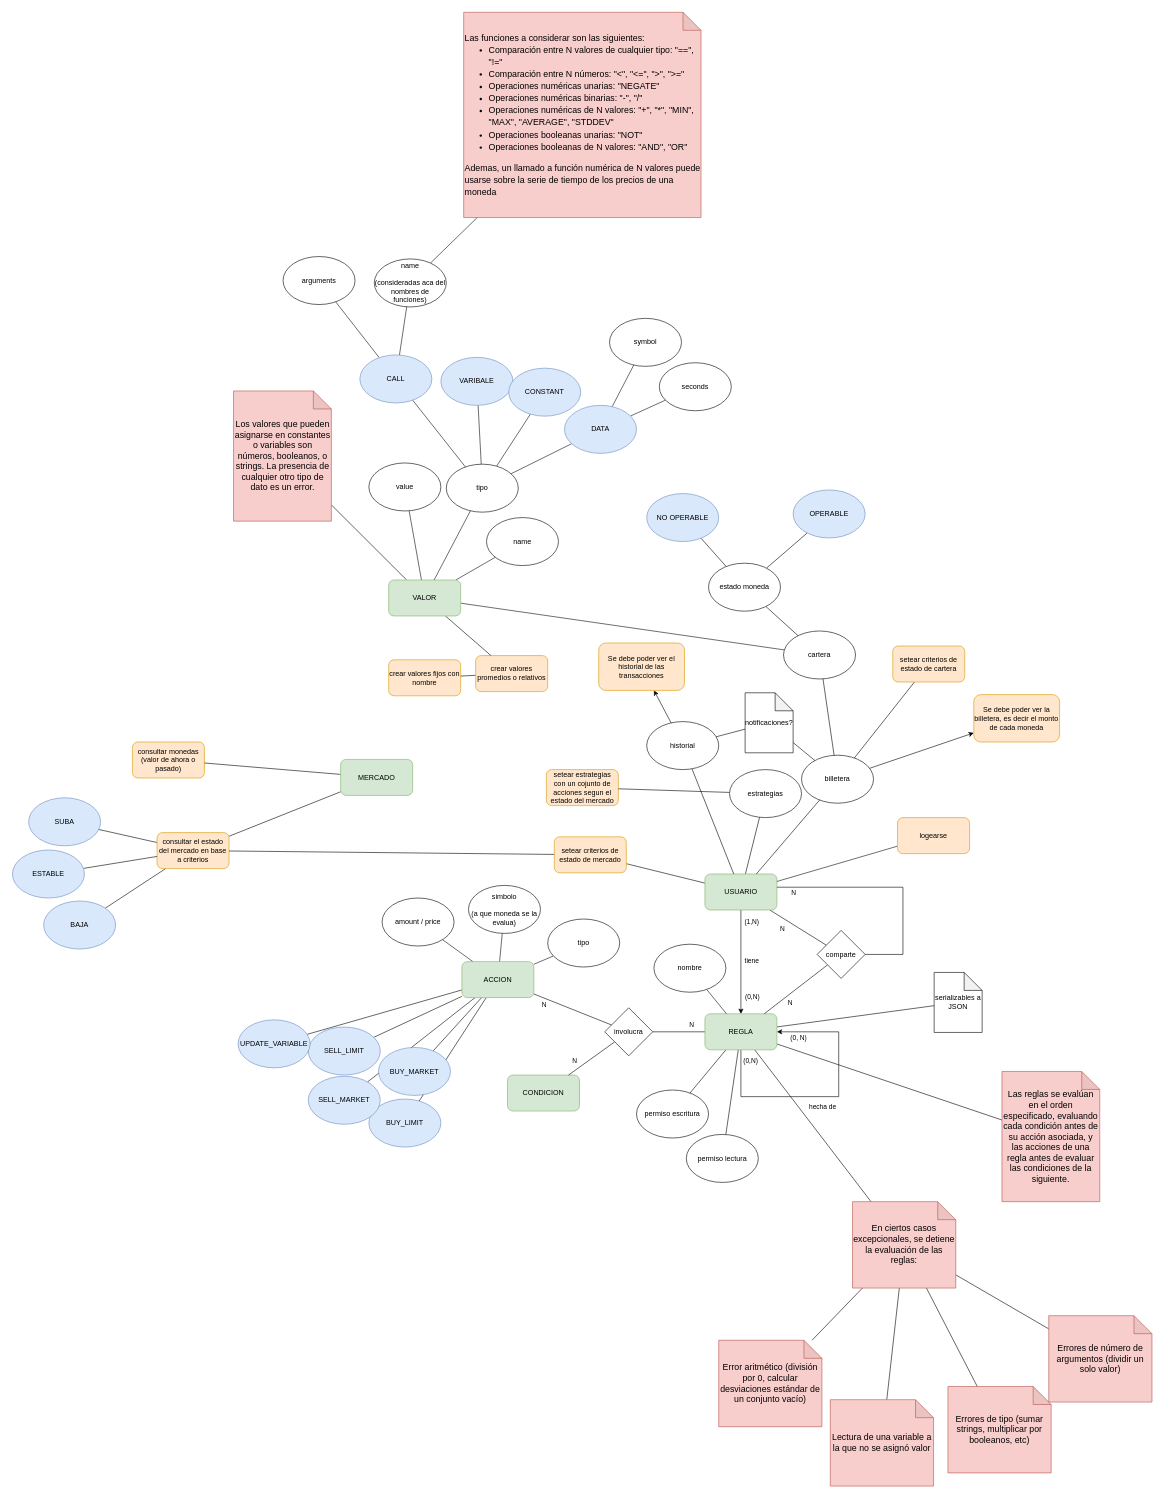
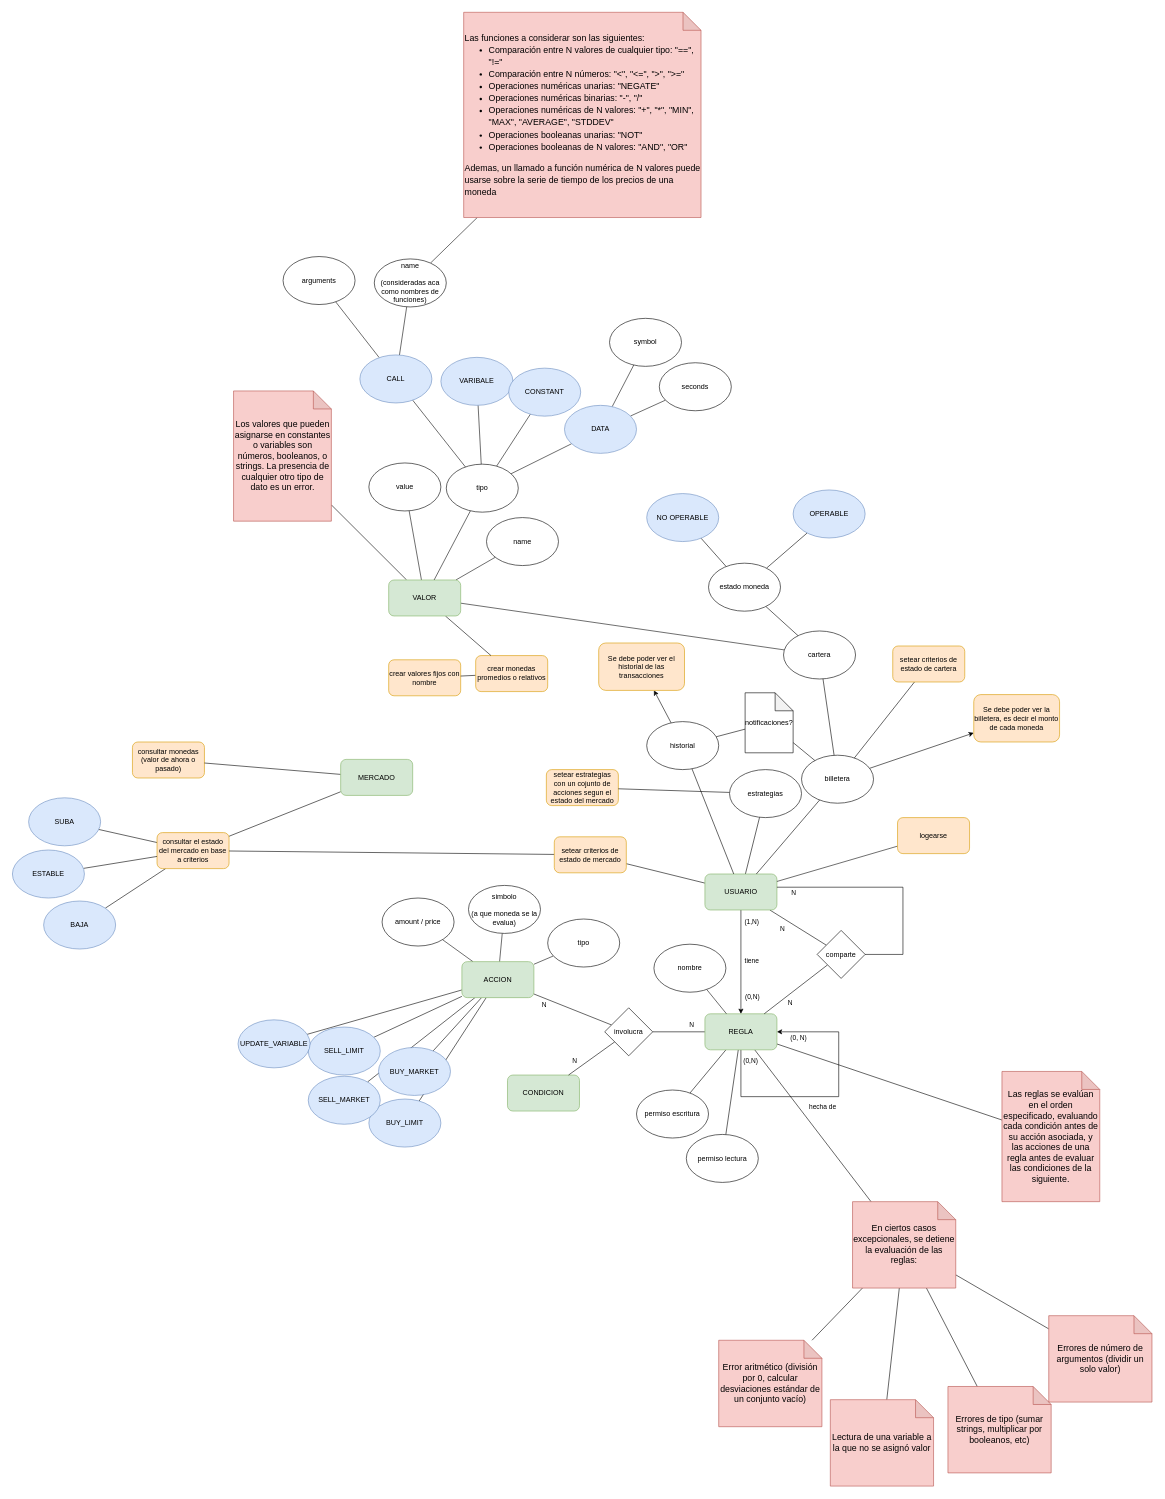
node "name (consideradas aca del nombres de funciones)": label "name (consideradas aca del nombres de funciones)" -> "name (consideradas aca como nombres de funciones)"
node "crear valores promedios o relativos": label "crear valores promedios o relativos" -> "crear monedas promedios o relativos"
node "serializables a JSON": removed
edge "serializables a JSON" -- "REGLA": removed
